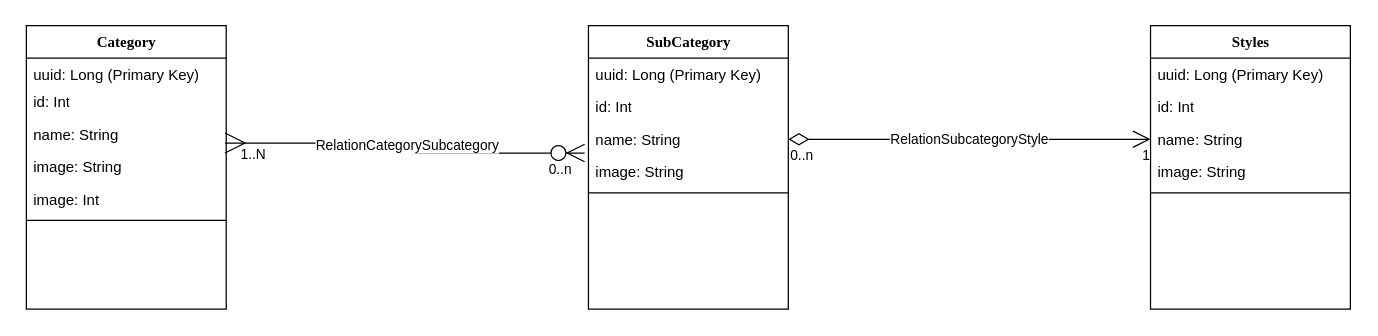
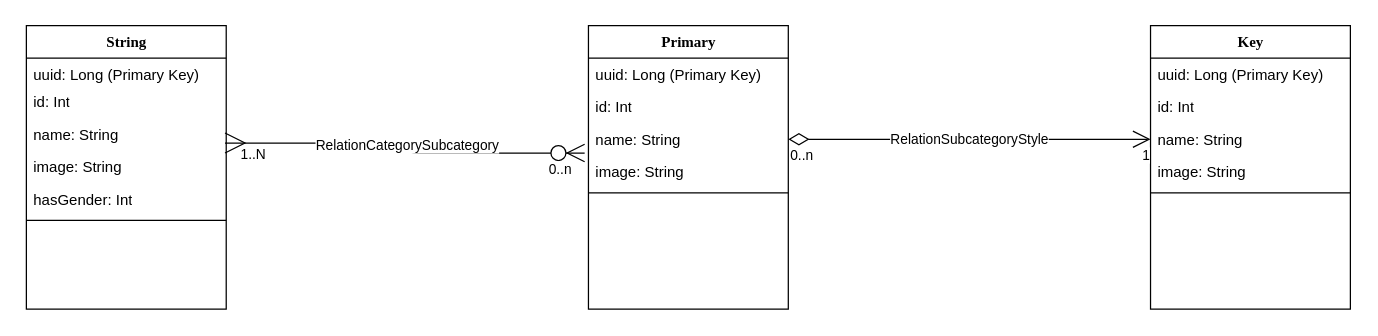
node "Category": label "Category" -> "String"
node "SubCategory": label "SubCategory" -> "Primary"
node "Styles": label "Styles" -> "Key"
node "image: Int": label "image: Int" -> "hasGender: Int"
